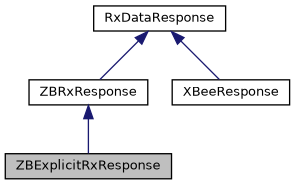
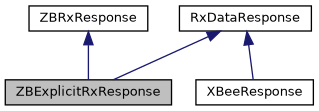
edge "ZBRxResponse" -> "RxDataResponse": now "ZBExplicitRxResponse" -> "RxDataResponse"
